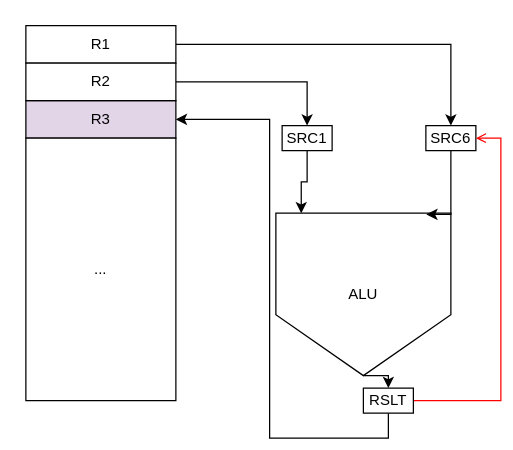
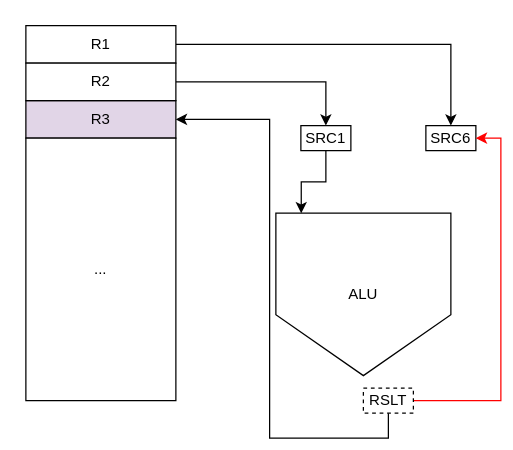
node "SRC1": moved (307, 138) -> (326, 138)
edge "RSLT" -> "SRC6": arrowhead open -> classic
edge "SRC6" -> "ALU": removed
edge "ALU" -> "RSLT": removed
node "RSLT": style solid -> dashed
